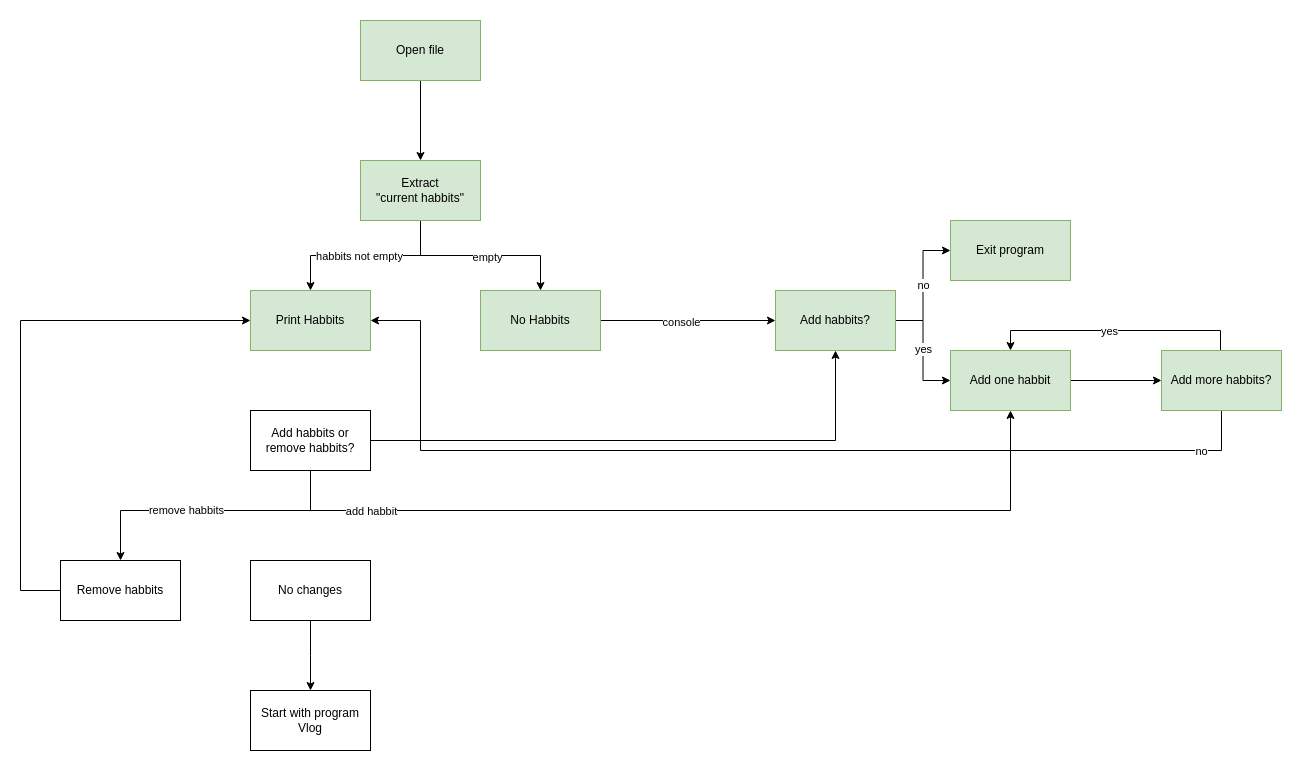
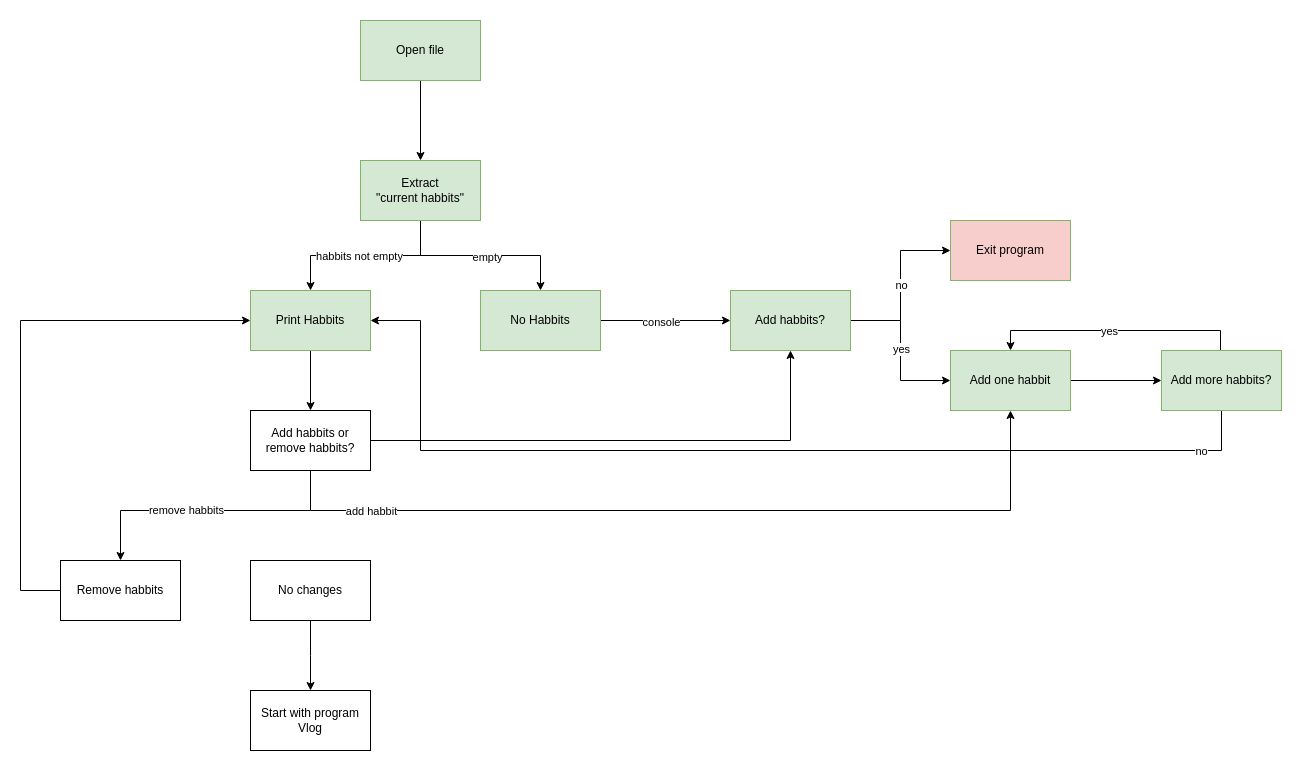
node "Exit program": fillcolor #d5e8d4 -> #f8cecc
node "Add habbits?": moved (836, 321) -> (791, 321)
edge "Print Habbits" -> "Add habbits or remove habbits?": added
